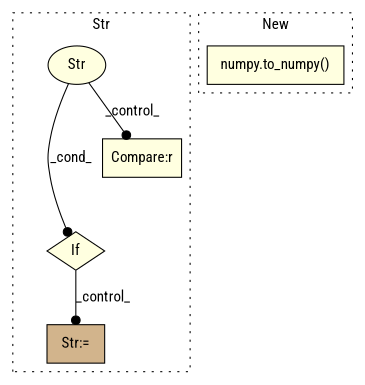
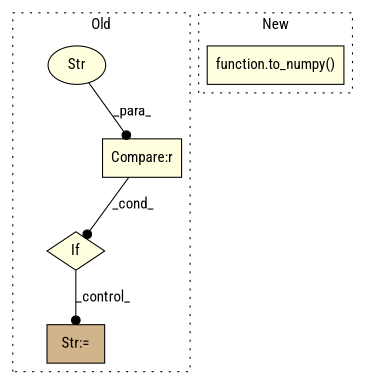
cluster "Str": label "Str" -> "Old"
node "numpy.to_numpy()": label "numpy.to_numpy()" -> "function.to_numpy()"
edge "Str" -> "Compare:r": label "_control_" -> "_para_"
edge "Str" -> "If": now "Compare:r" -> "If"
